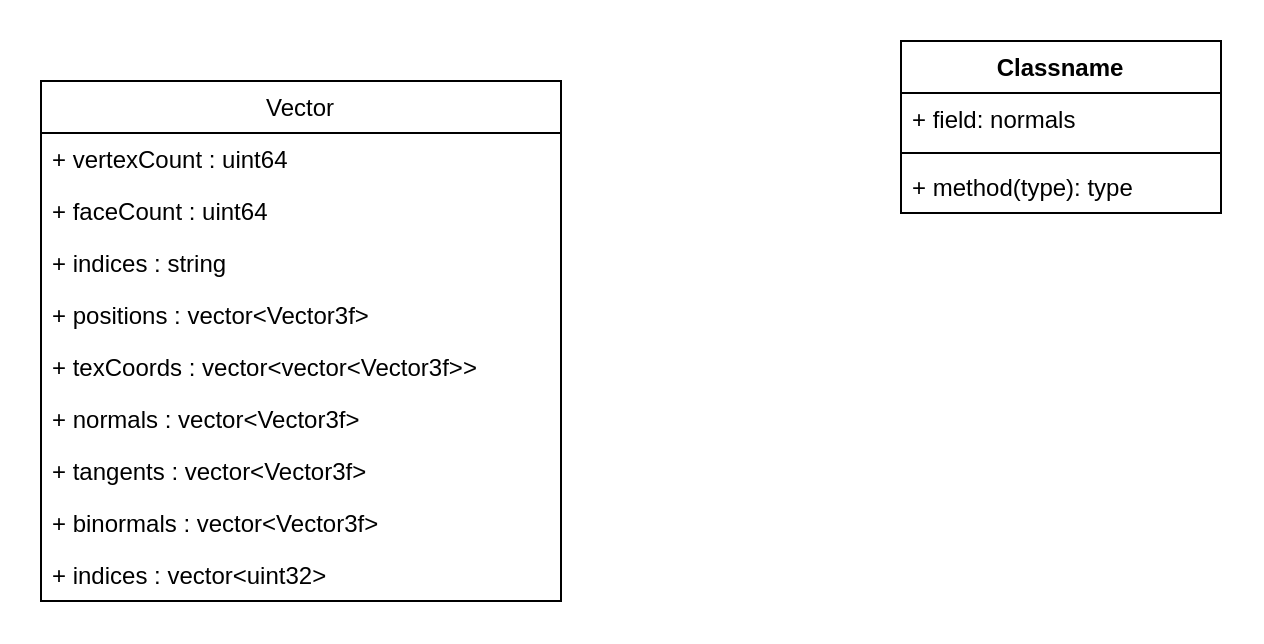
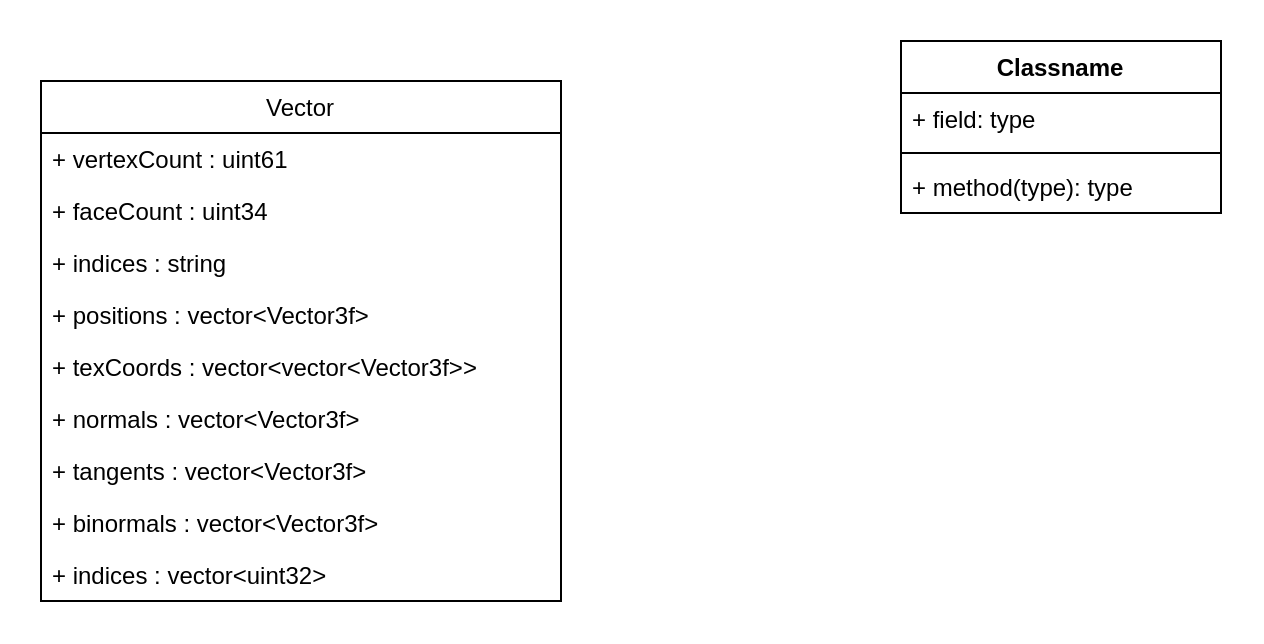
node "+ field: normals": label "+ field: normals" -> "+ field: type"
node "+ vertexCount : uint64": label "+ vertexCount : uint64" -> "+ vertexCount : uint61"
node "+ faceCount : uint64": label "+ faceCount : uint64" -> "+ faceCount : uint34"
